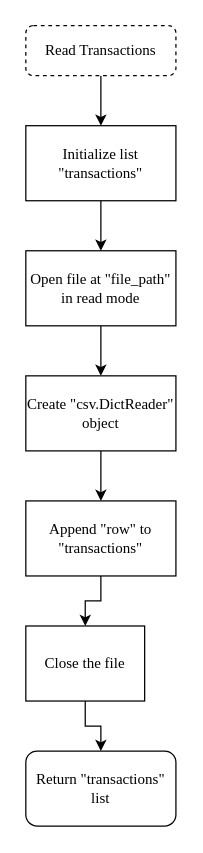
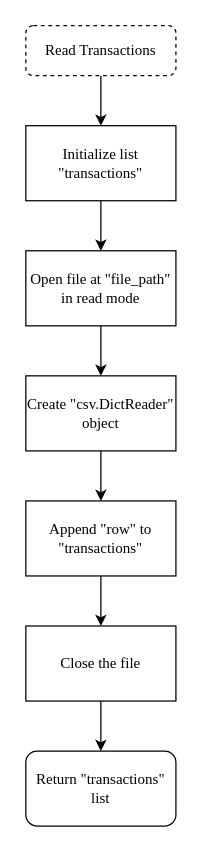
node "Close the file": size 119x75 -> 150x75
